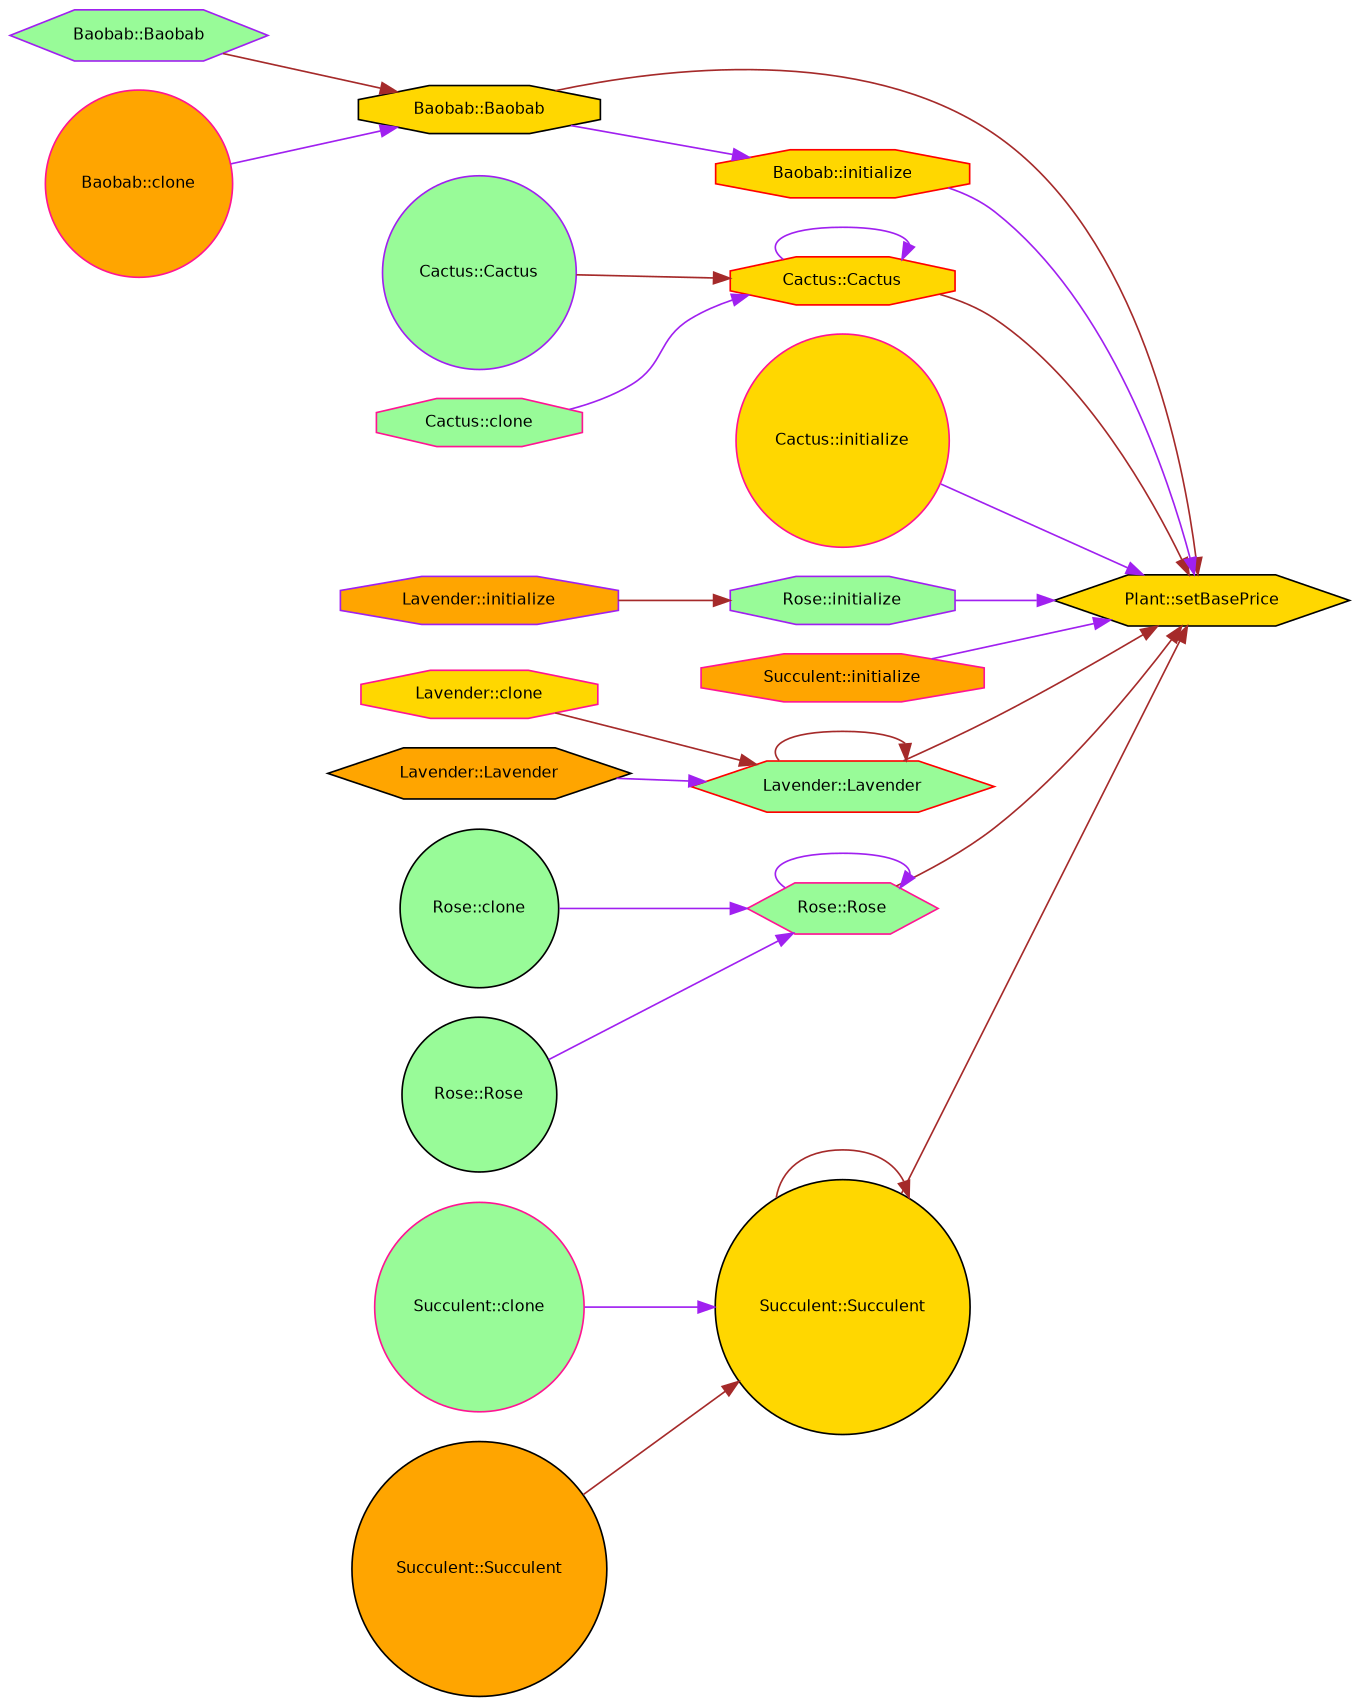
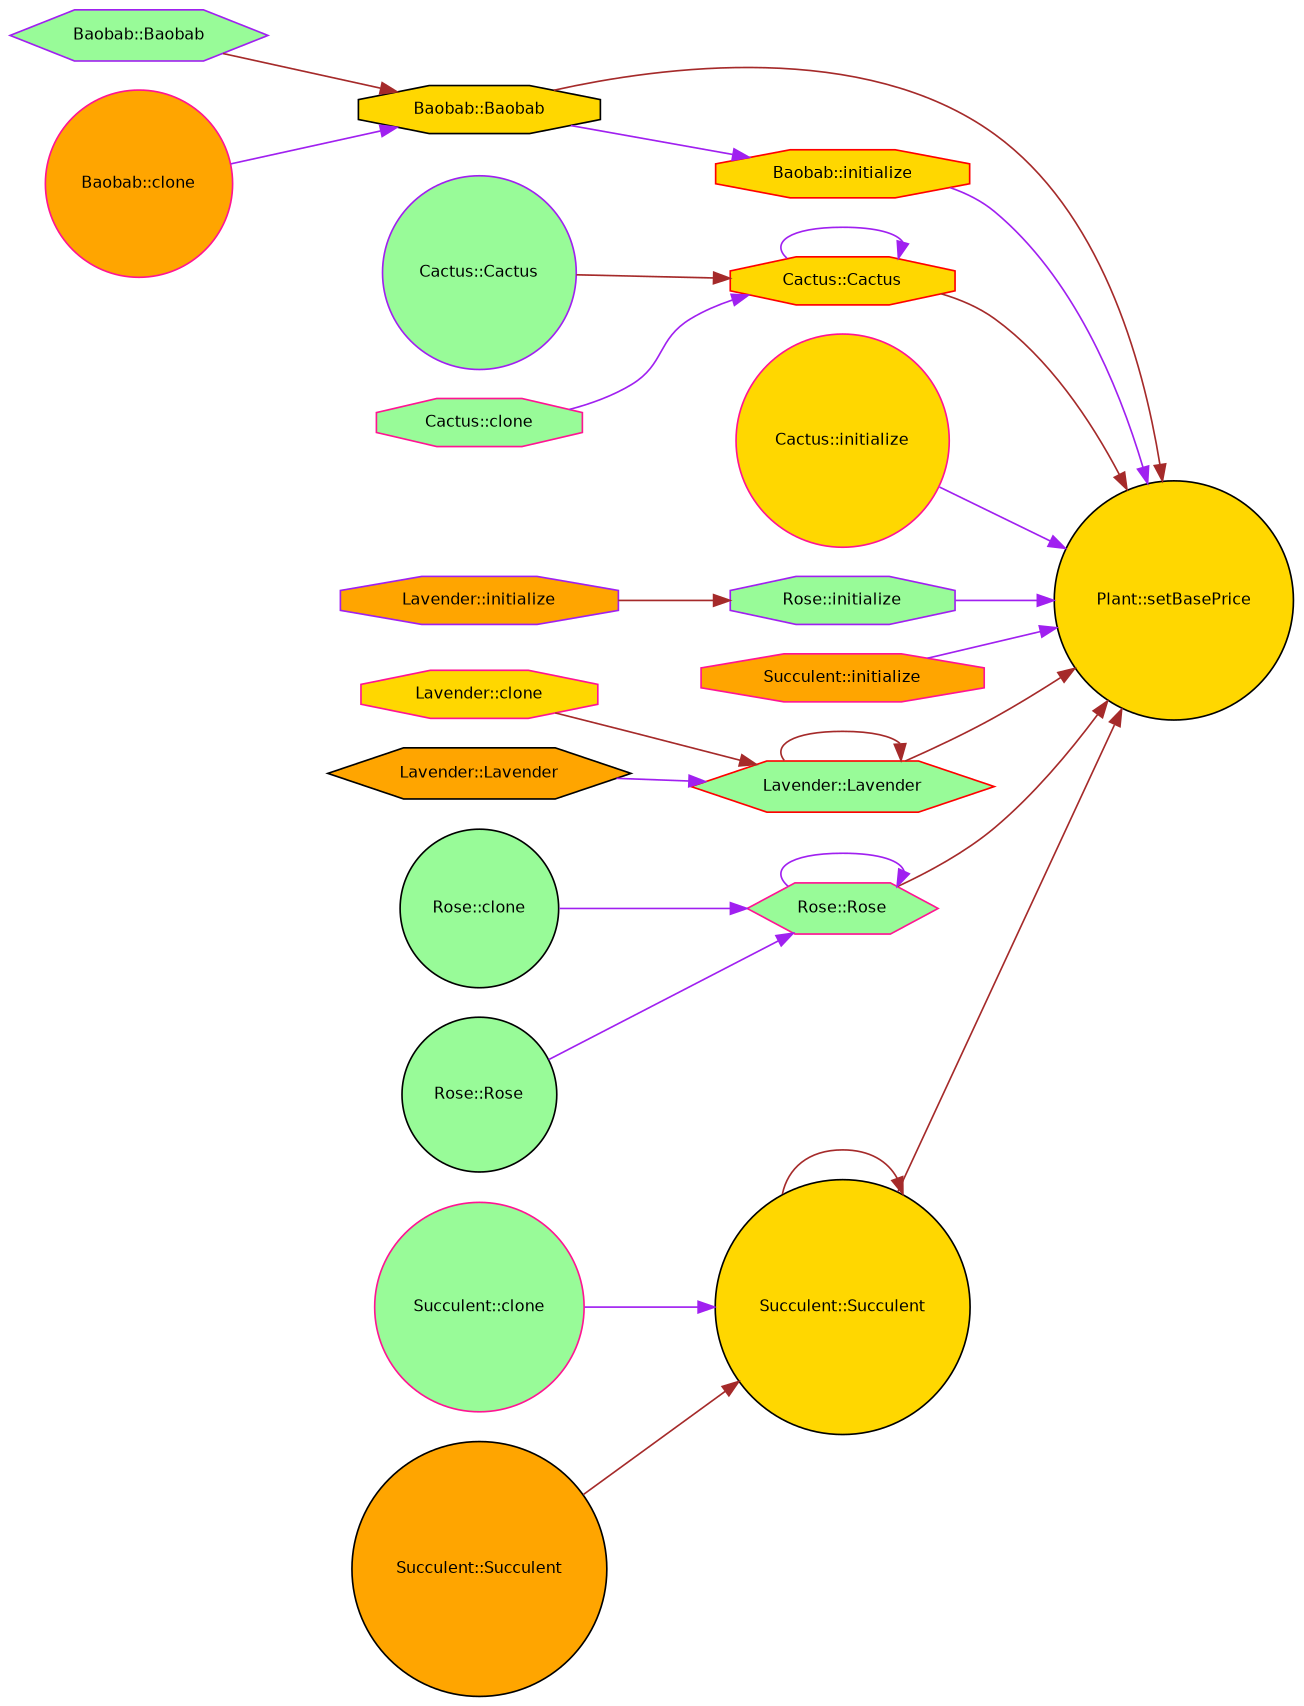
node "Plant::setBasePrice": shape hexagon -> circle
